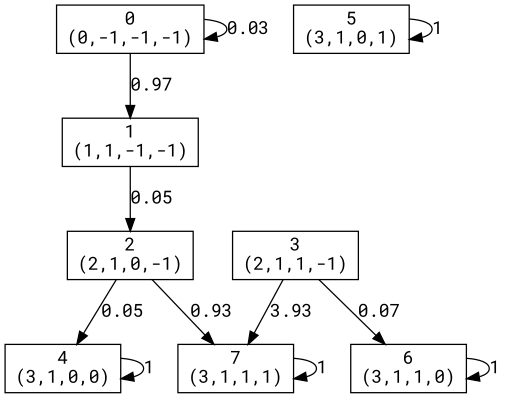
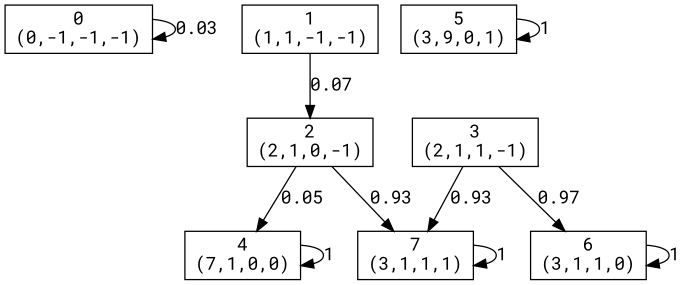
node "5 (3,1,0,1)": label "5 (3,1,0,1)" -> "5 (3,9,0,1)"
edge "0 (0,-1,-1,-1)" -> "1 (1,1,-1,-1)": removed, label "0.97"
edge "1 (1,1,-1,-1)" -> "2 (2,1,0,-1)": label "0.05" -> "0.07"
edge "3 (2,1,1,-1)" -> "7 (3,1,1,1)": label "3.93" -> "0.93"
edge "3 (2,1,1,-1)" -> "6 (3,1,1,0)": label "0.07" -> "0.97"
node "4 (3,1,0,0)": label "4 (3,1,0,0)" -> "4 (7,1,0,0)"
